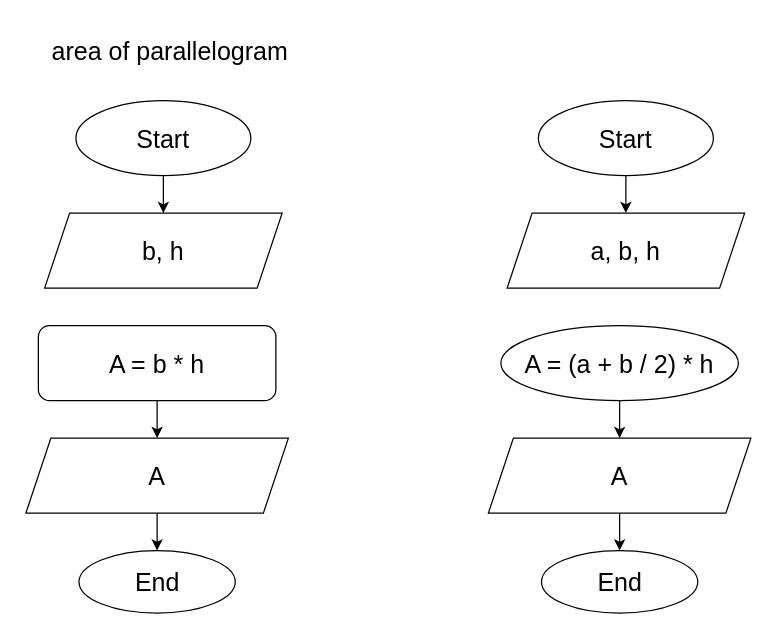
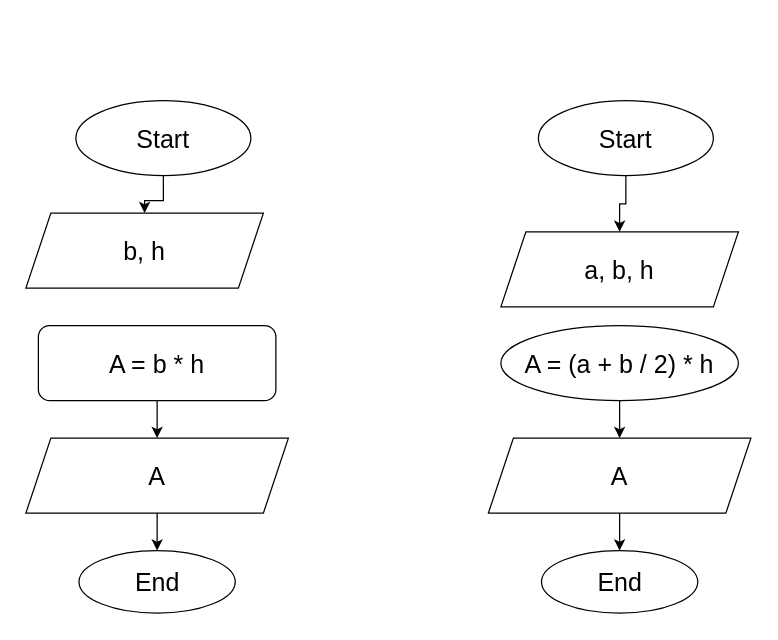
node "area of parallelogram": removed
node "b, h": moved (163, 251) -> (144, 251)
node "a, b, h": moved (626, 251) -> (619, 269)
